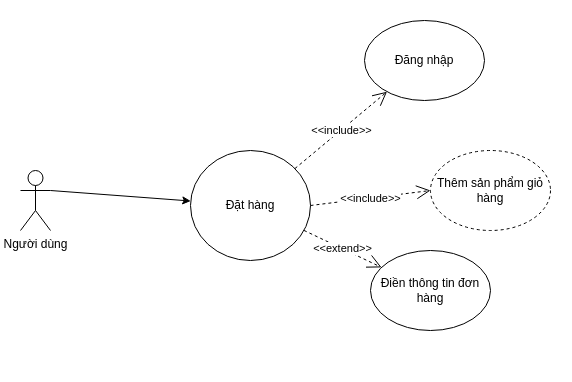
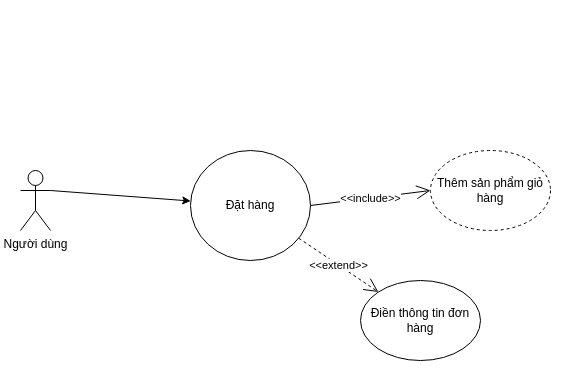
node "Đăng nhập": removed
edge "Đặt hàng" -> "Đăng nhập": removed, label "<<include>>"
edge "Đặt hàng" -> "Thêm sản phẩm giỏ hàng": style dashed -> solid
node "Điền thông tin đơn hàng": moved (431, 291) -> (421, 321)
